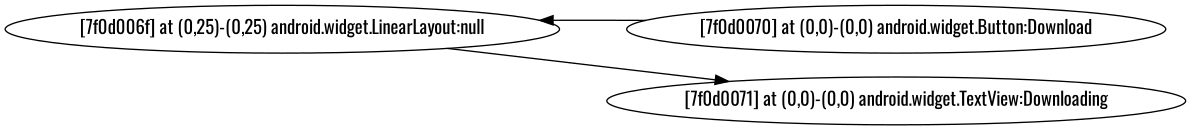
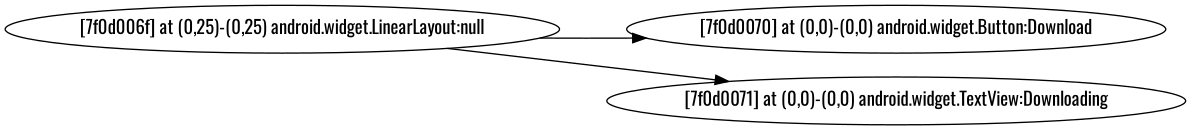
edge "[7f0d0070] at (0,0)-(0,0) android.widget.Button:Download" -> "[7f0d006f] at (0,25)-(0,25) android.widget.LinearLayout:null": reversed
